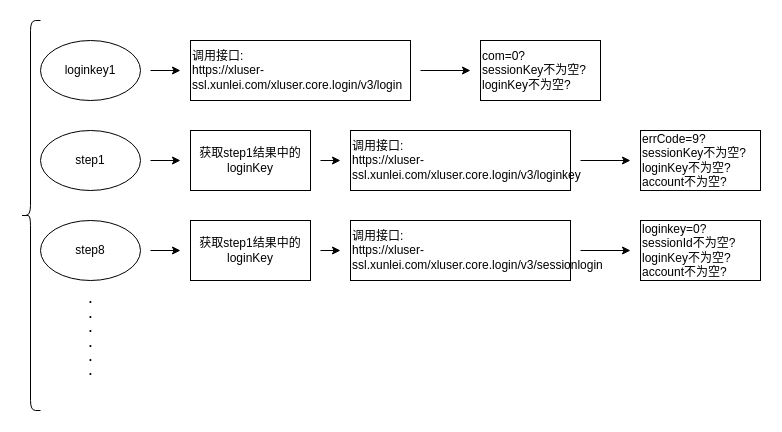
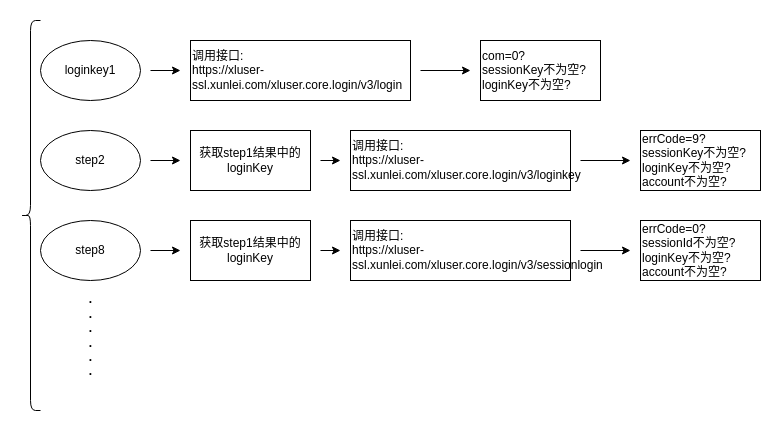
node "step1": label "step1" -> "step2"
node "loginkey=0? sessionId不为空? loginKey不为空? account不为空?": label "loginkey=0? sessionId不为空? loginKey不为空? account不为空?" -> "errCode=0? sessionId不为空? loginKey不为空? account不为空?"
